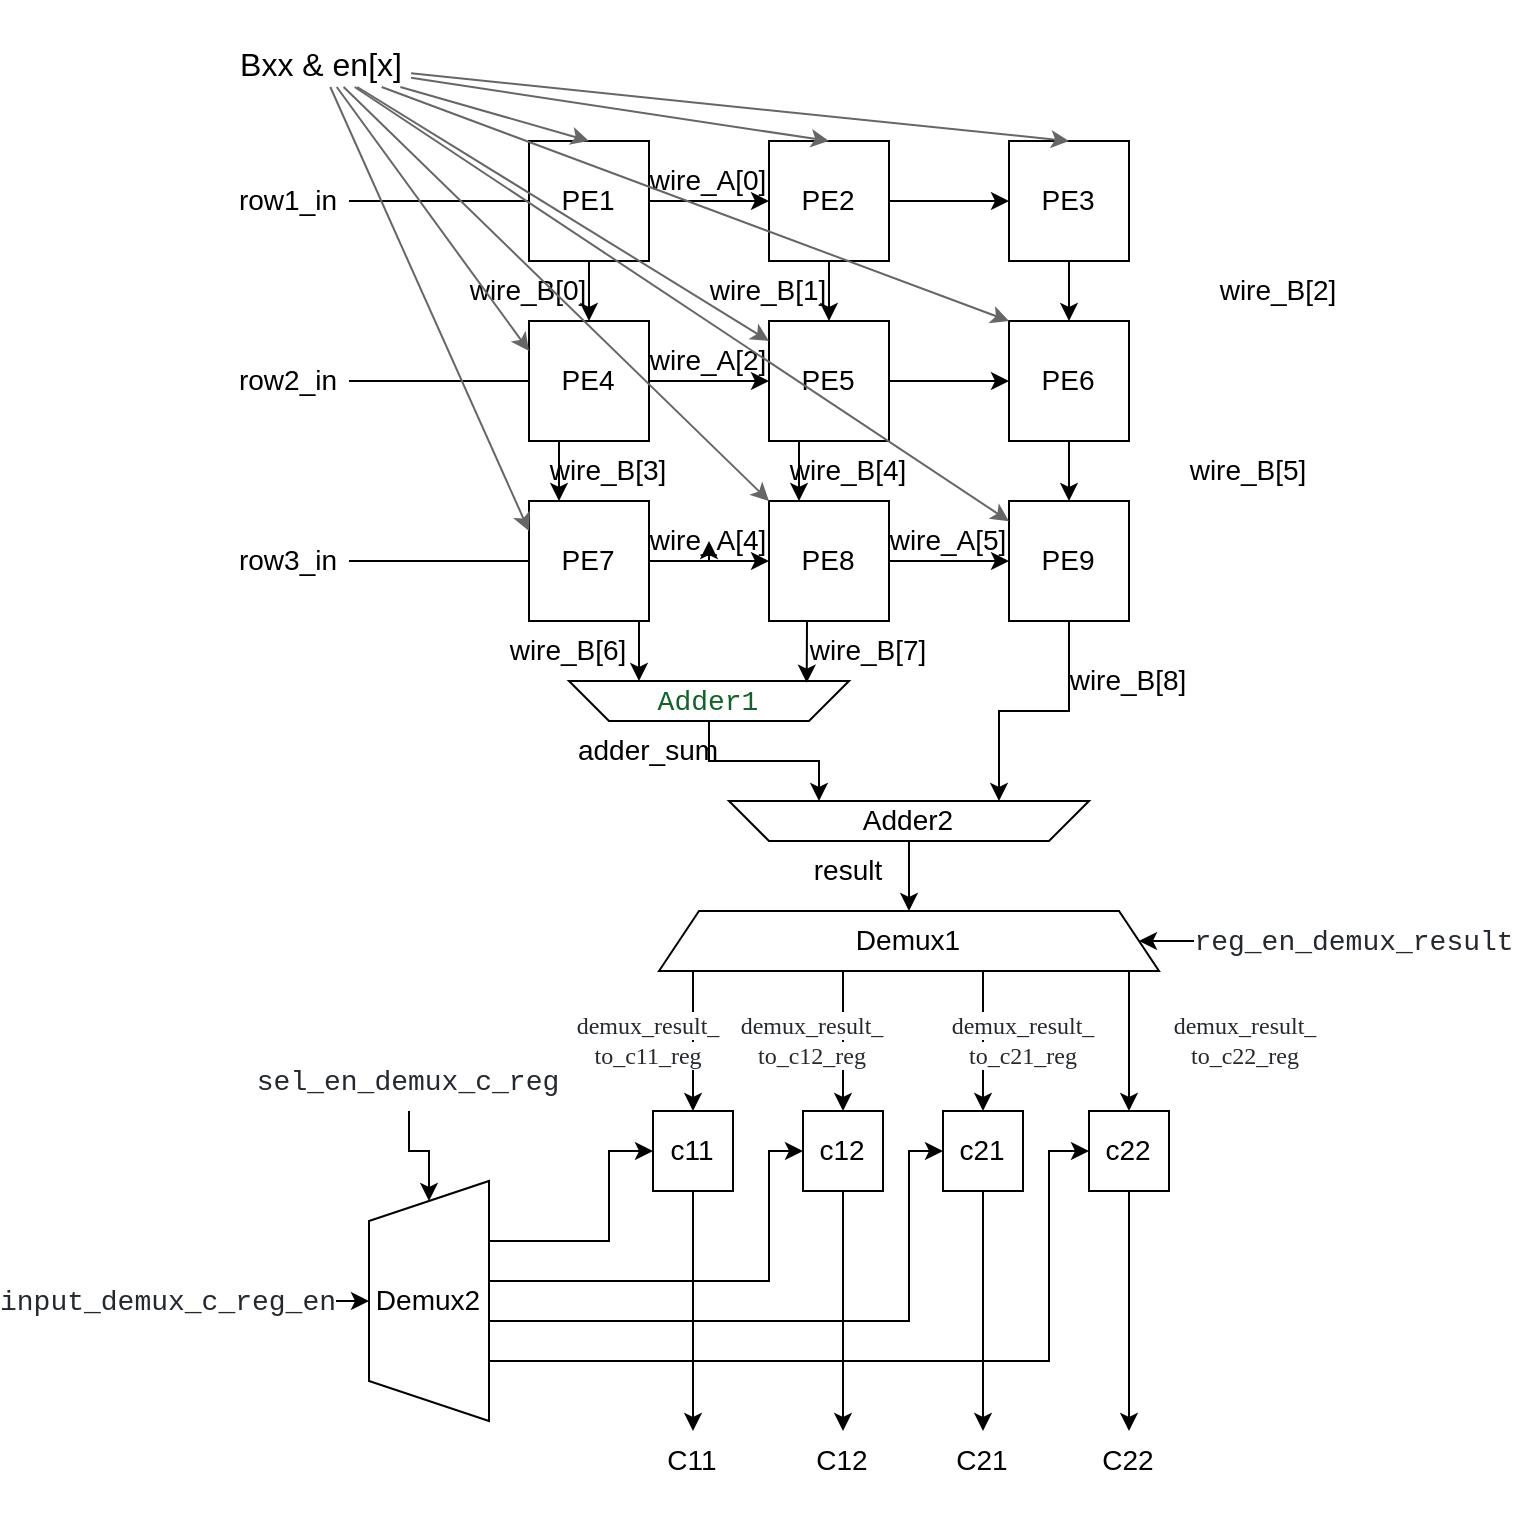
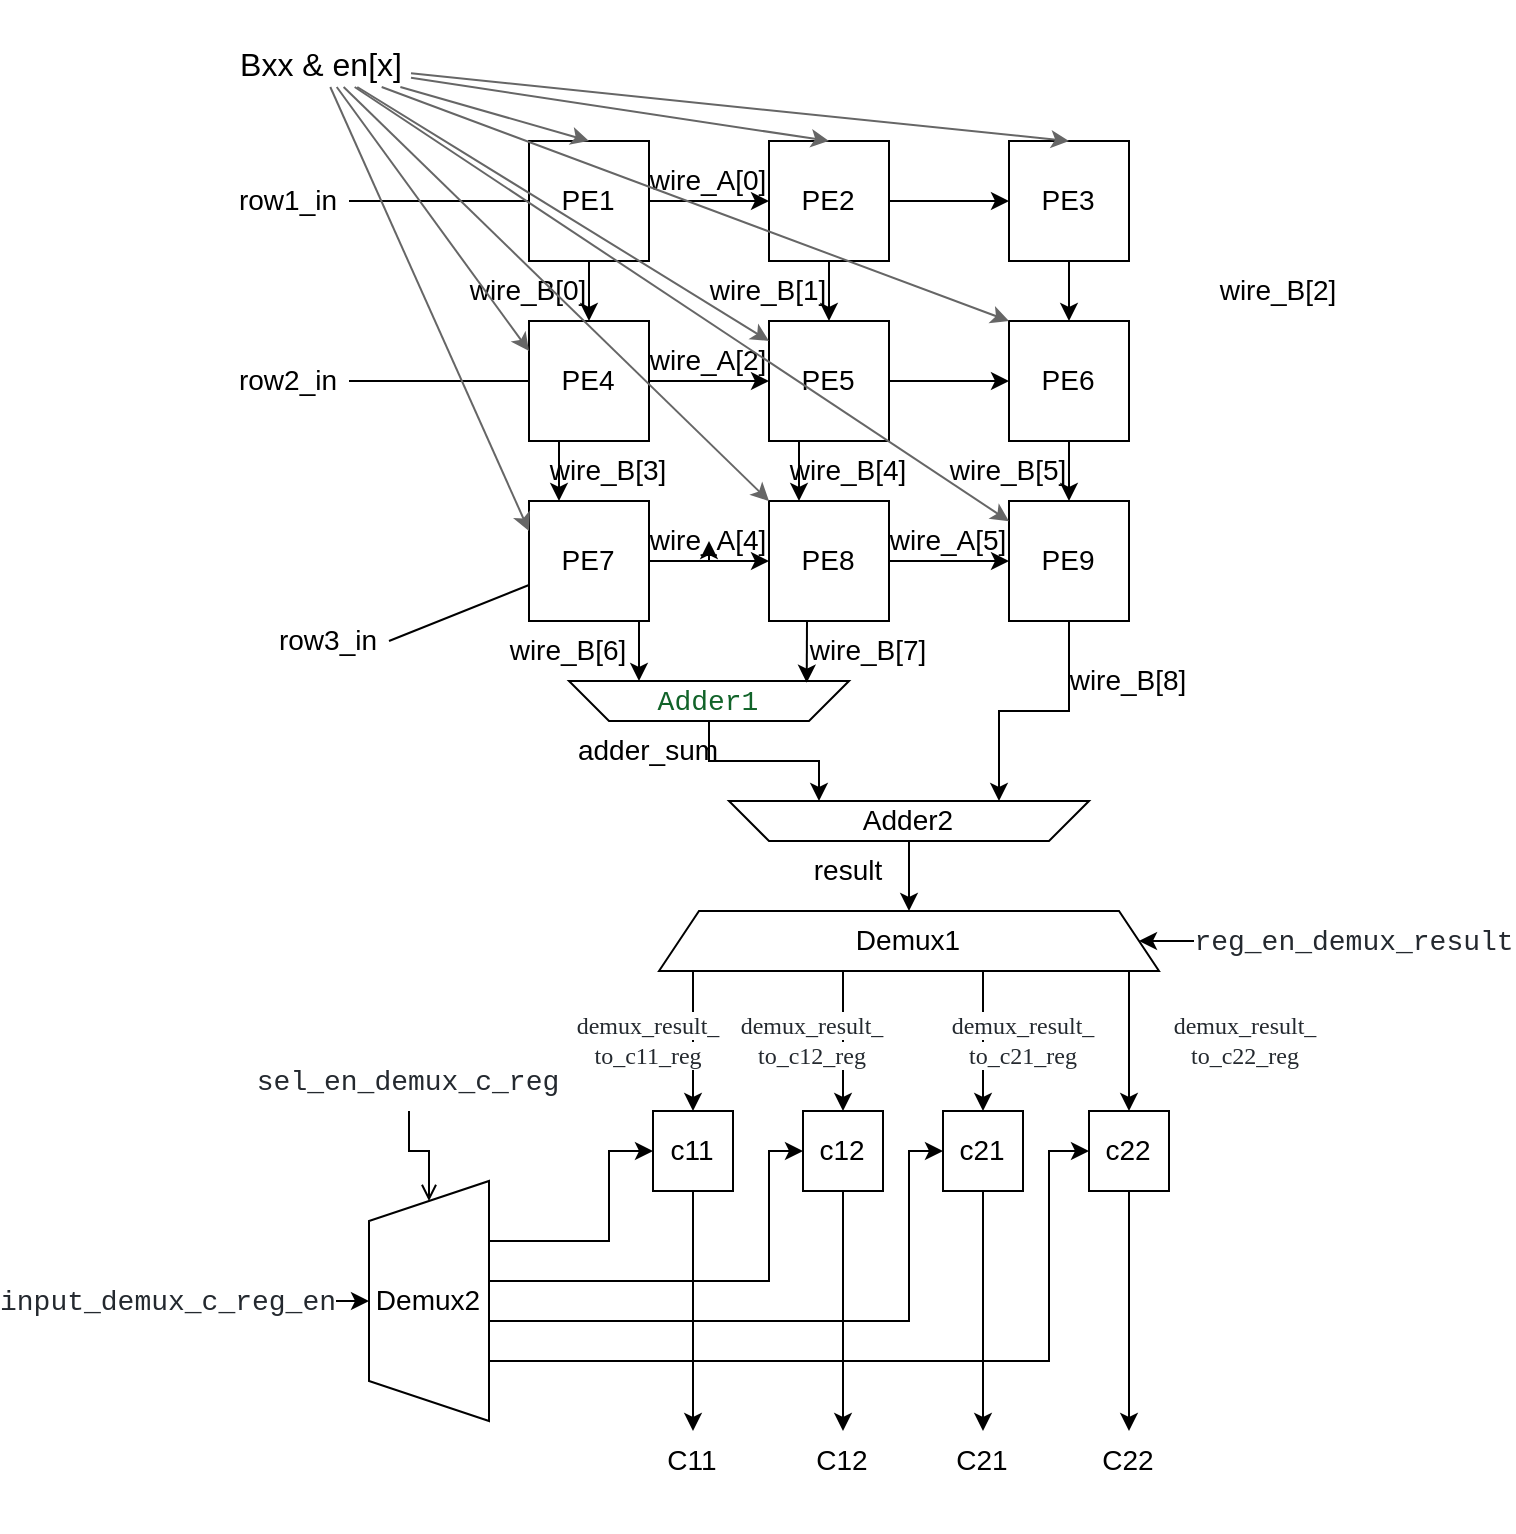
node "wire_B[5]": moved (1249, 471) -> (1009, 471)
node "row3_in": moved (289, 561) -> (329, 641)
edge "sel_en_demux_c_reg" -> "Demux2": arrowhead classic -> open
